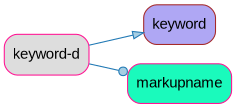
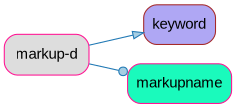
node "keyword-d": label "keyword-d" -> "markup-d"
